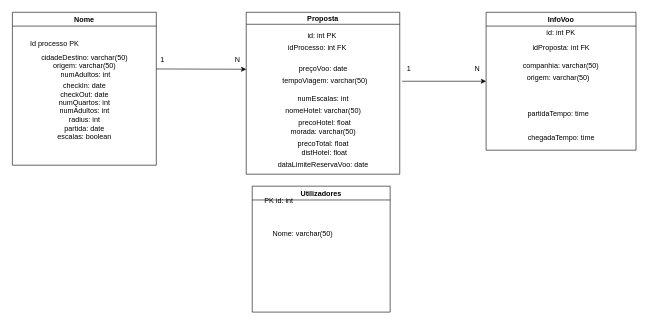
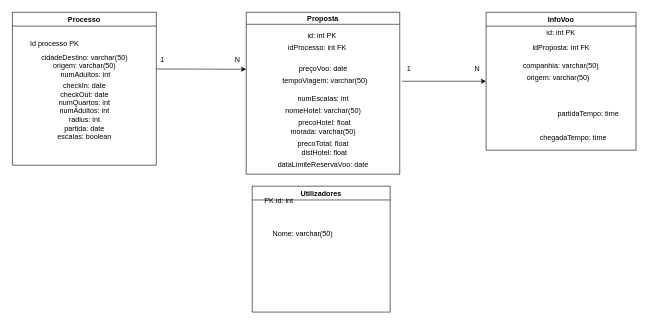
node "Nome": label "Nome" -> "Processo"
node "partidaTempo: time": moved (558, 114) -> (588, 114)
node "chegadaTempo: time": moved (561, 138) -> (573, 138)
